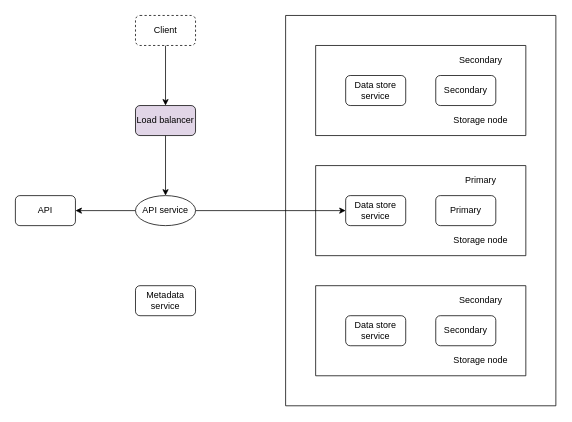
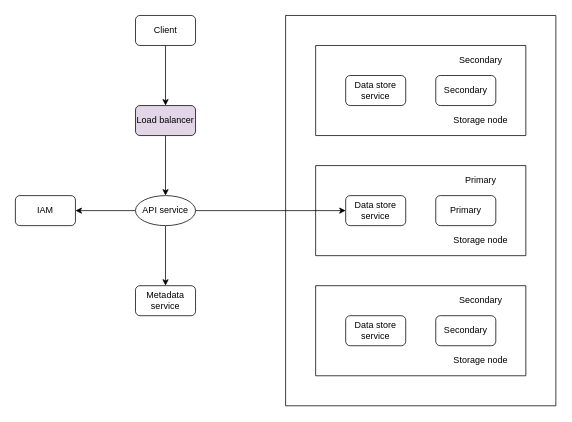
node "Client": style dashed -> solid
node "API": label "API" -> "IAM"
edge "API service" -> "Metadata service": added
